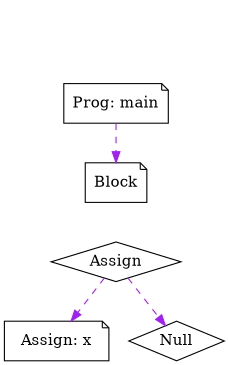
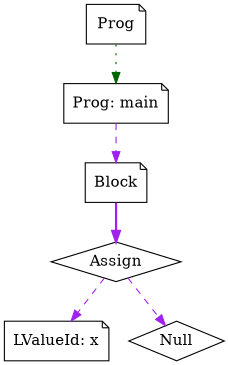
node "Prog": added
edge "Block" -> "Assign": added
node "Assign: x": label "Assign: x" -> "LValueId: x"
